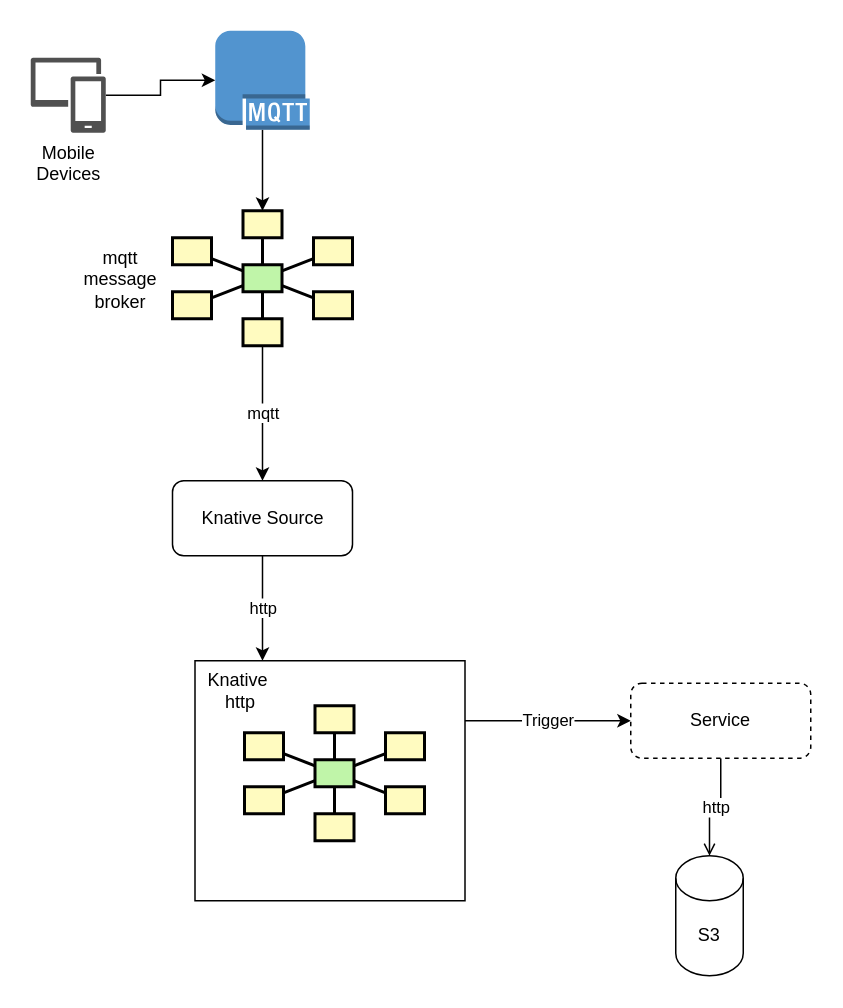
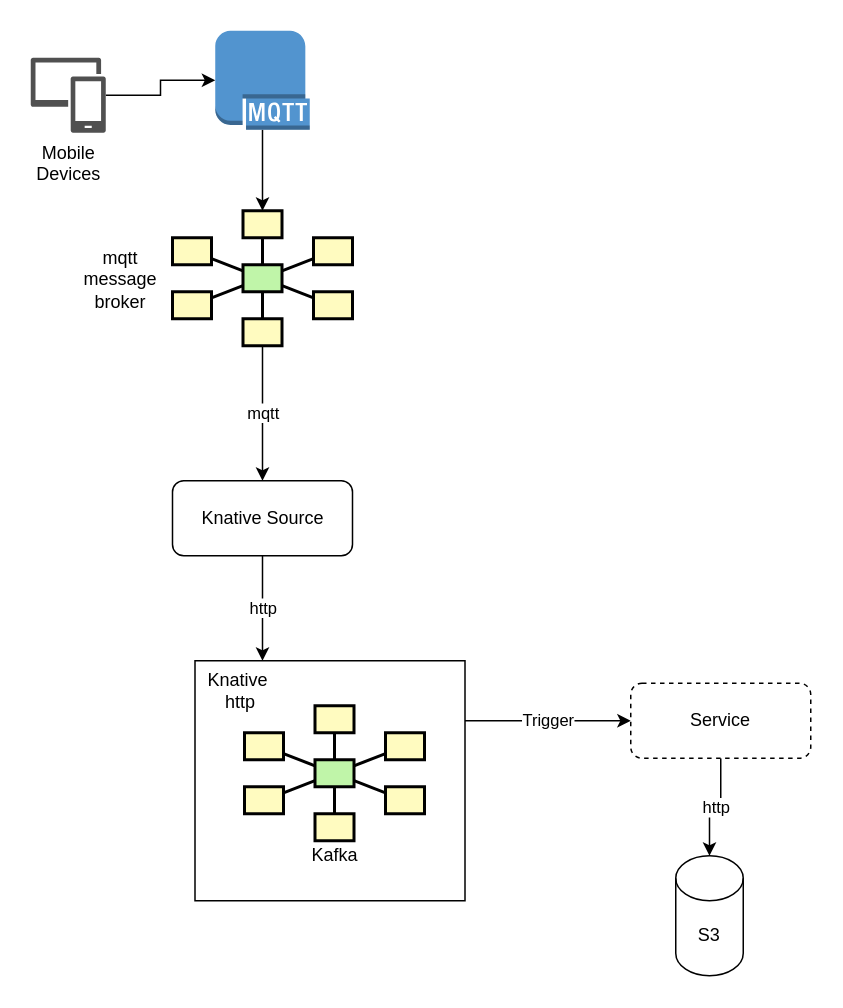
edge "Service" -> "S3": arrowhead open -> classic
node "Kafka": added
